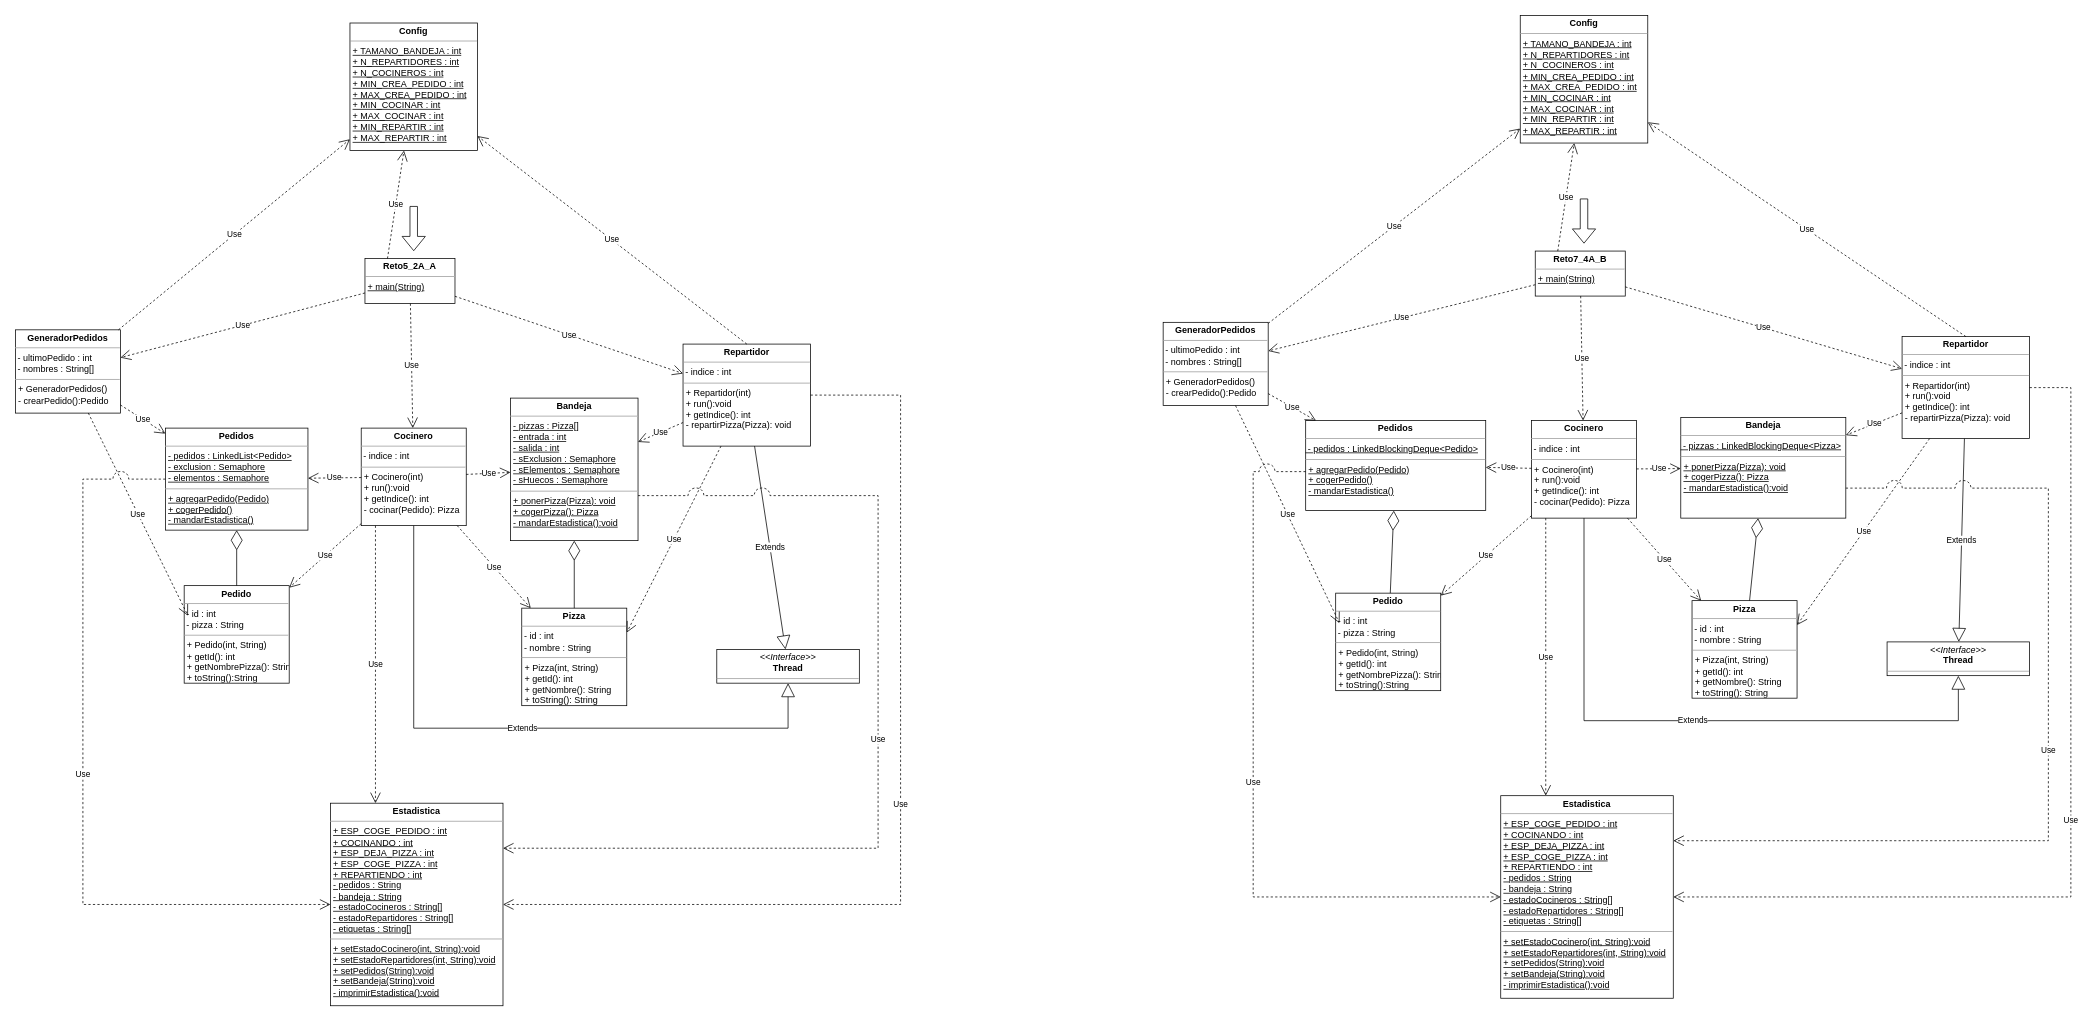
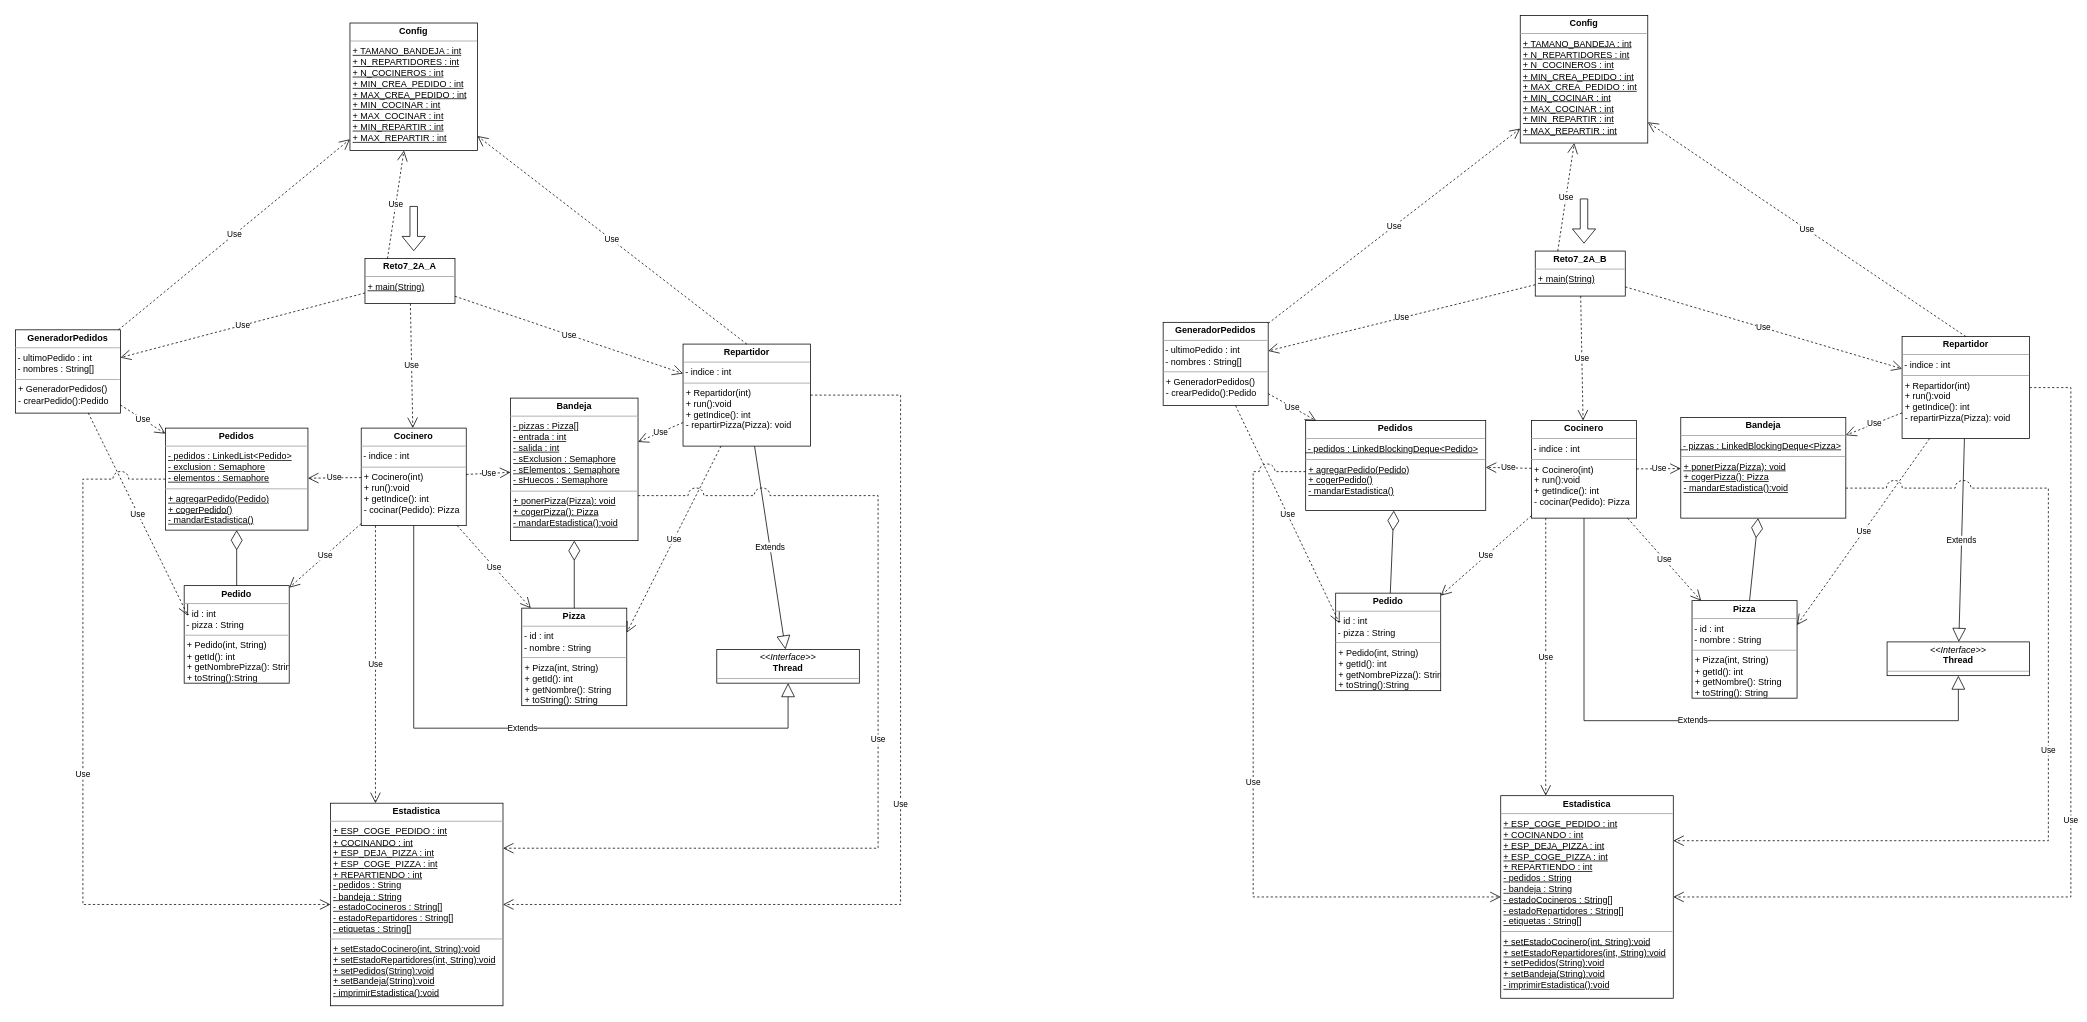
node "Reto7_4A_B + main(String)": label "Reto7_4A_B + main(String)" -> "Reto7_2A_B + main(String)"
node "Reto5_2A_A + main(String)": label "Reto5_2A_A + main(String)" -> "Reto7_2A_A + main(String)"
